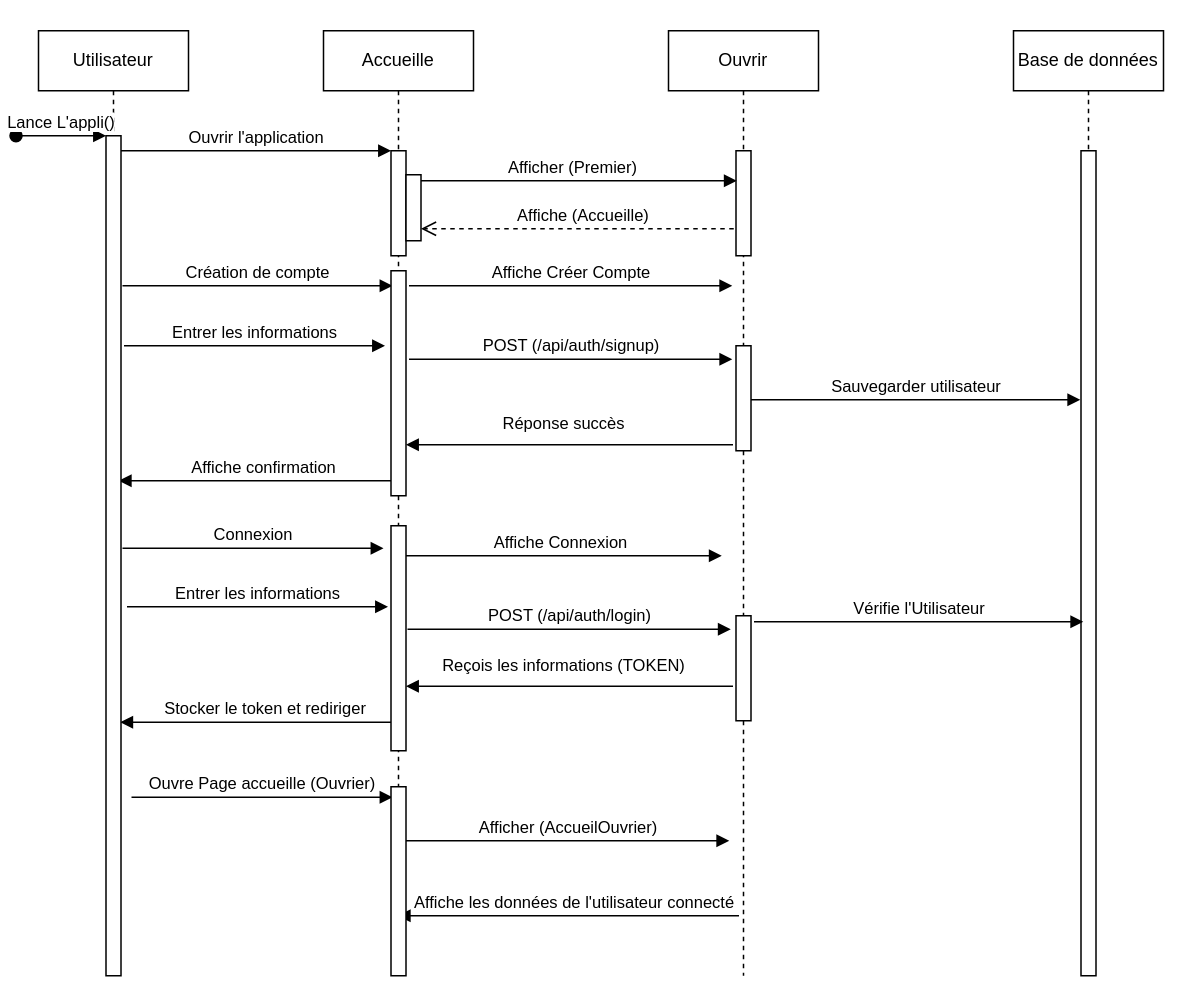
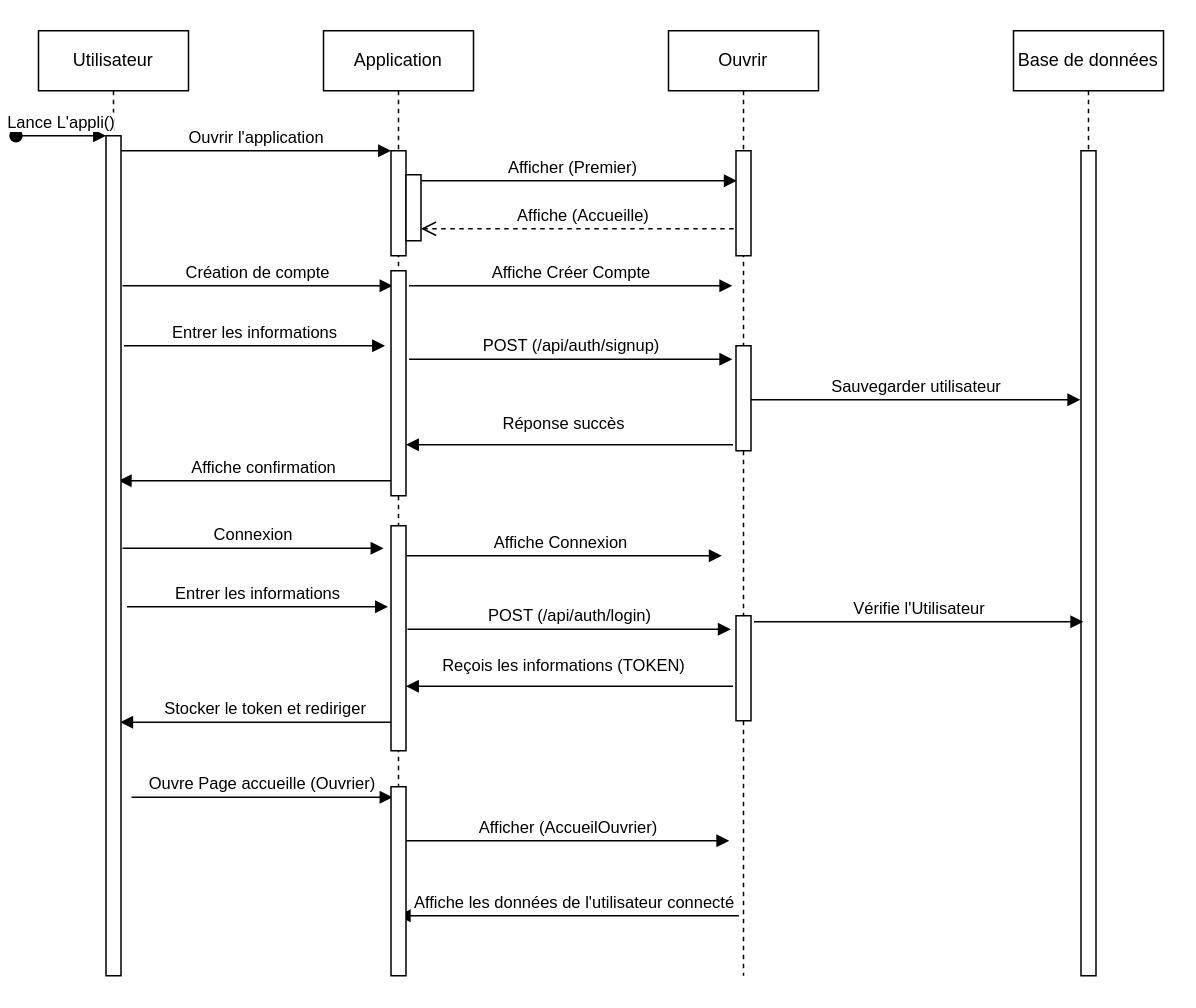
node "Accueille": label "Accueille" -> "Application"
